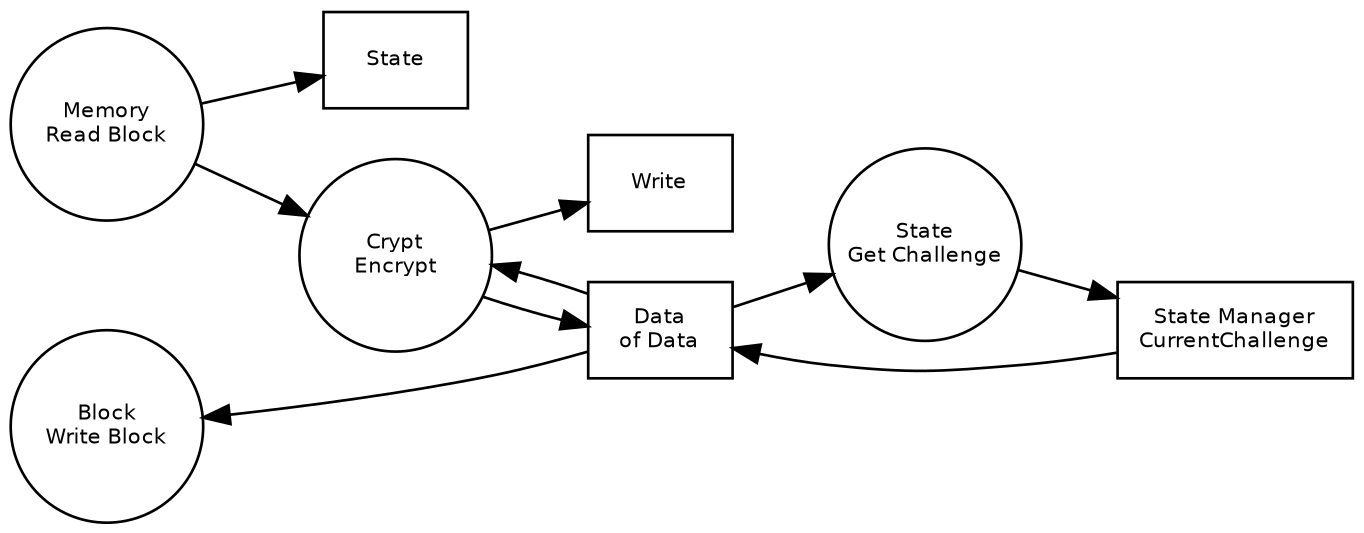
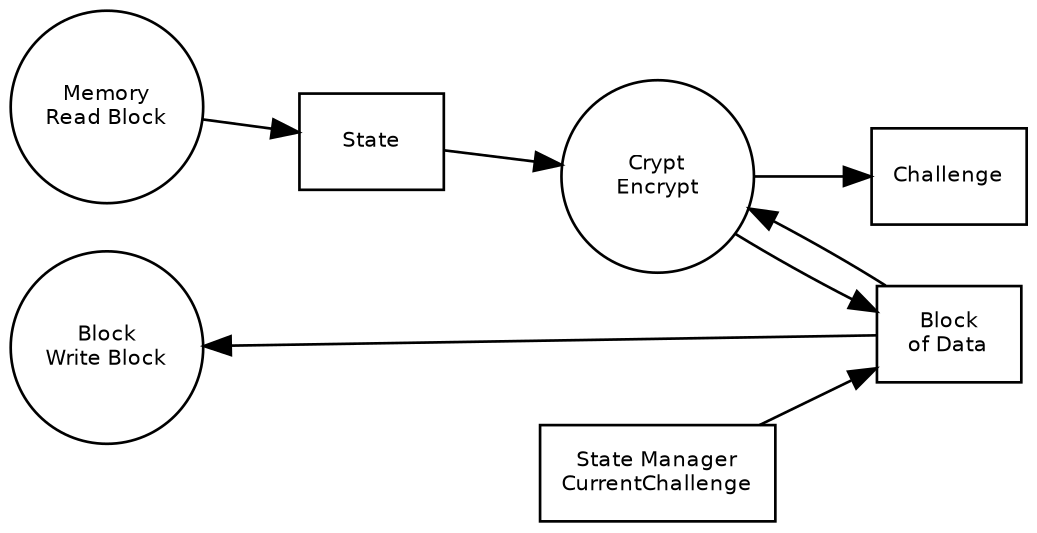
node "Write": label "Write" -> "Challenge"
edge "Memory Read Block" -> "Crypt Encrypt": now "State" -> "Crypt Encrypt"
node "State Get Challenge": removed
node "Data of Data": label "Data of Data" -> "Block of Data"
